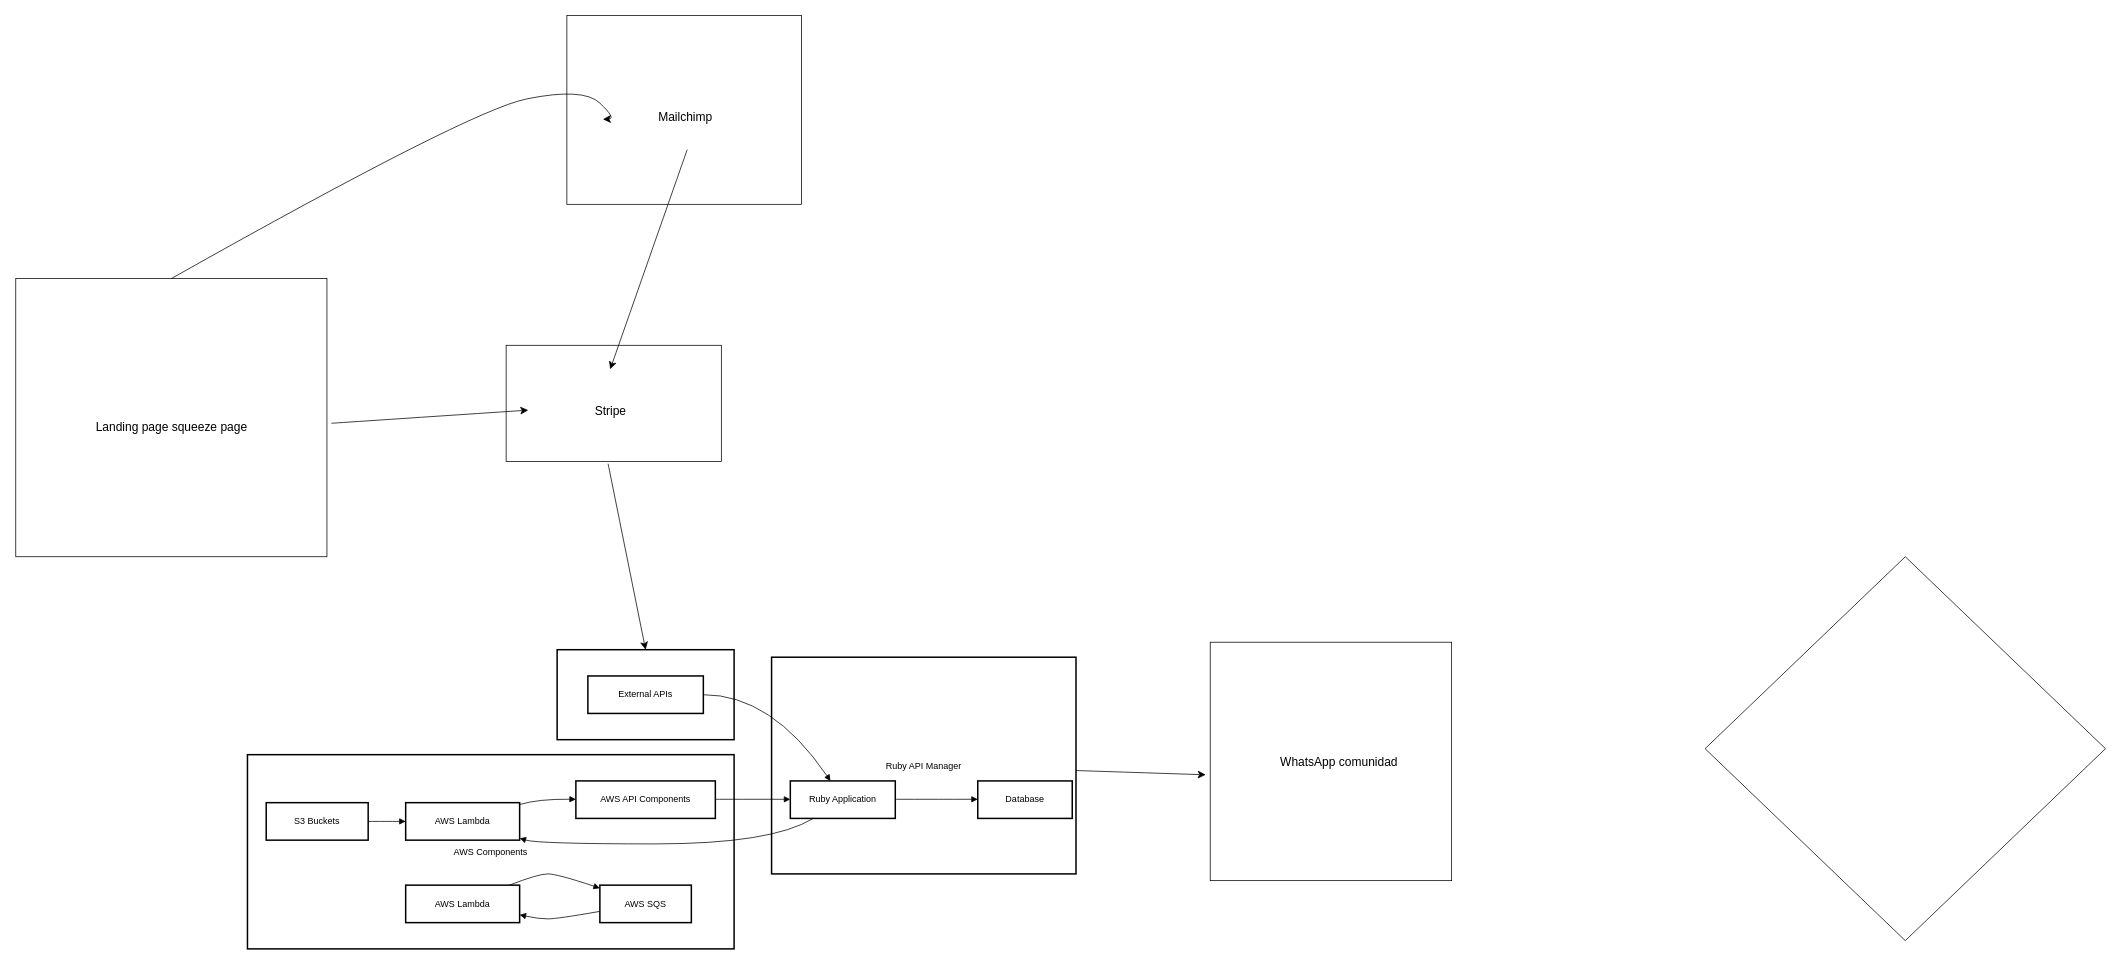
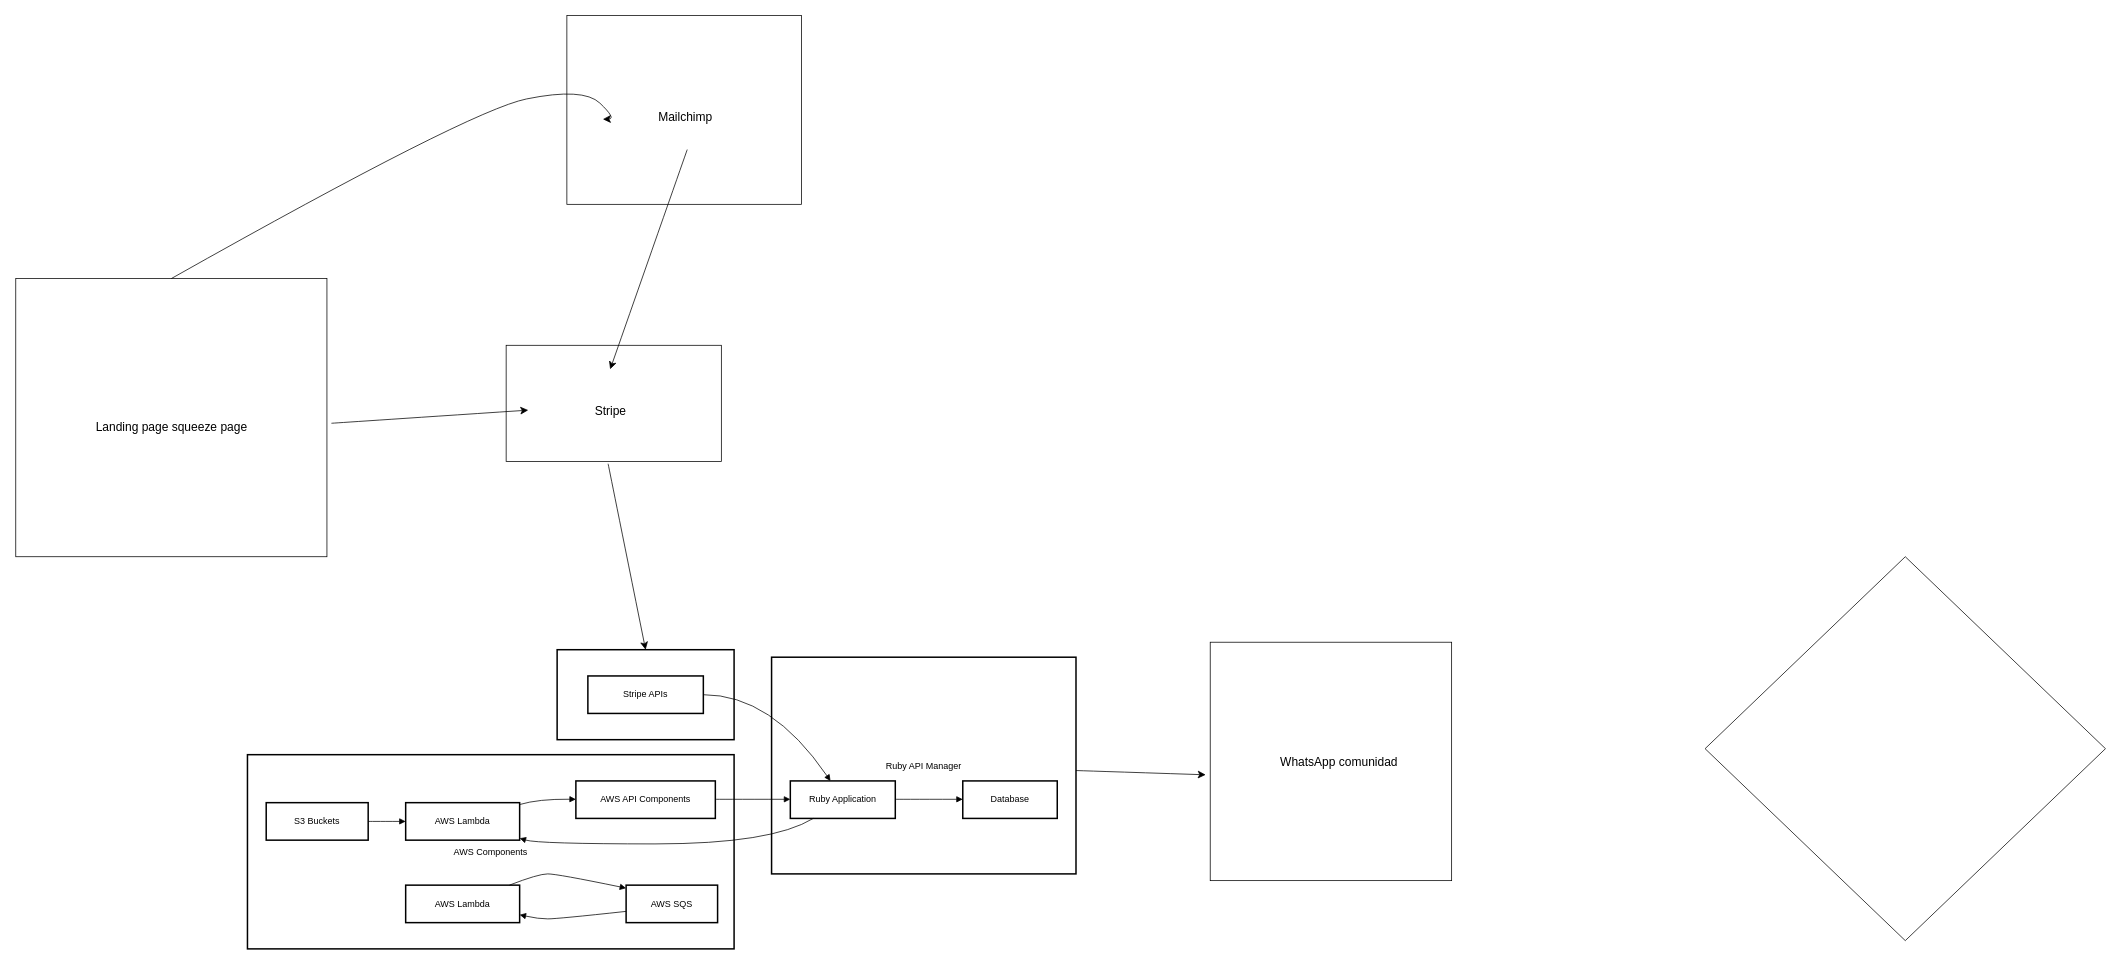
node "External APIs": label "External APIs" -> "Stripe APIs"
node "Database": moved (1025, 800) -> (1010, 800)
node "AWS SQS": moved (645, 904) -> (672, 904)
